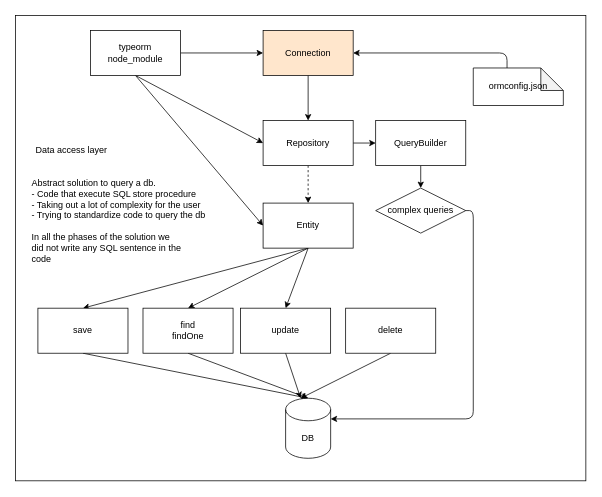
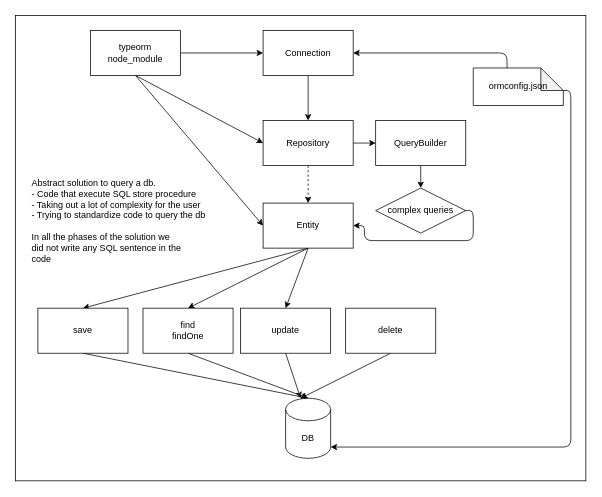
node "Connection": fillcolor #ffe6cc -> #ffffff
edge "ormconfig.json" -> "DB": added
node "Data access layer": removed
edge "complex queries" -> "DB": now "complex queries" -> "Entity"
